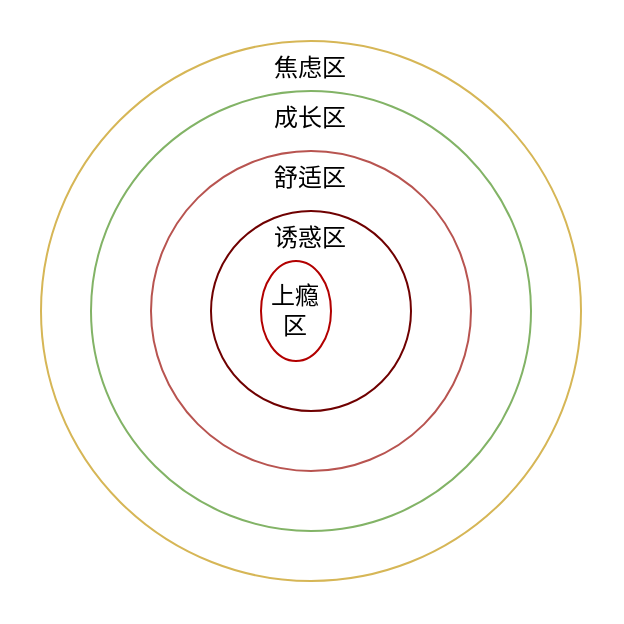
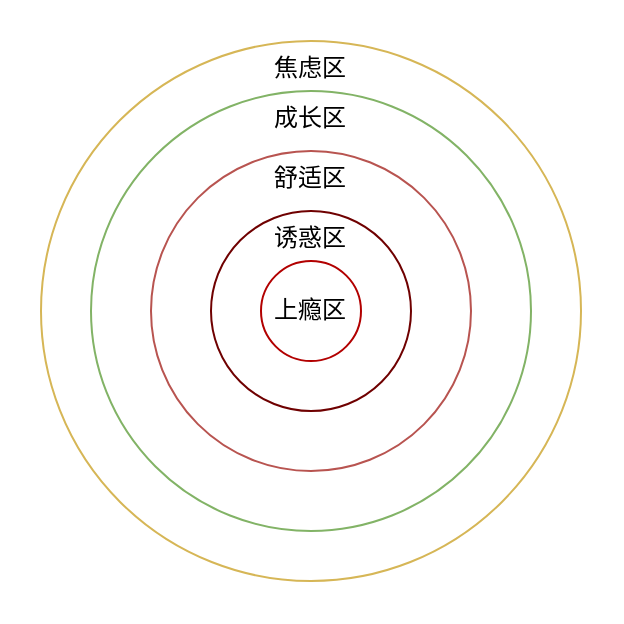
node "上瘾区": size 70x100 -> 100x100
